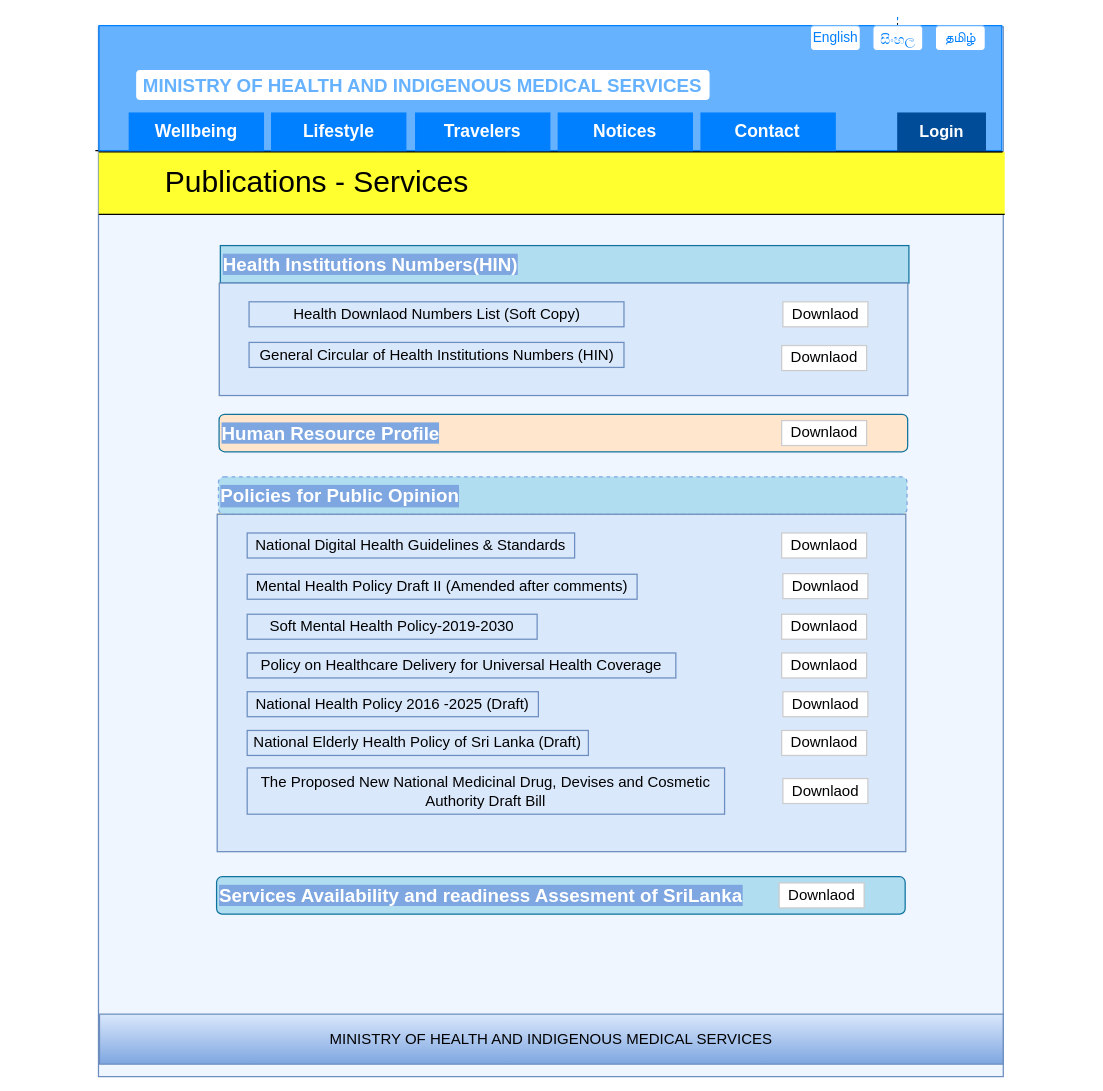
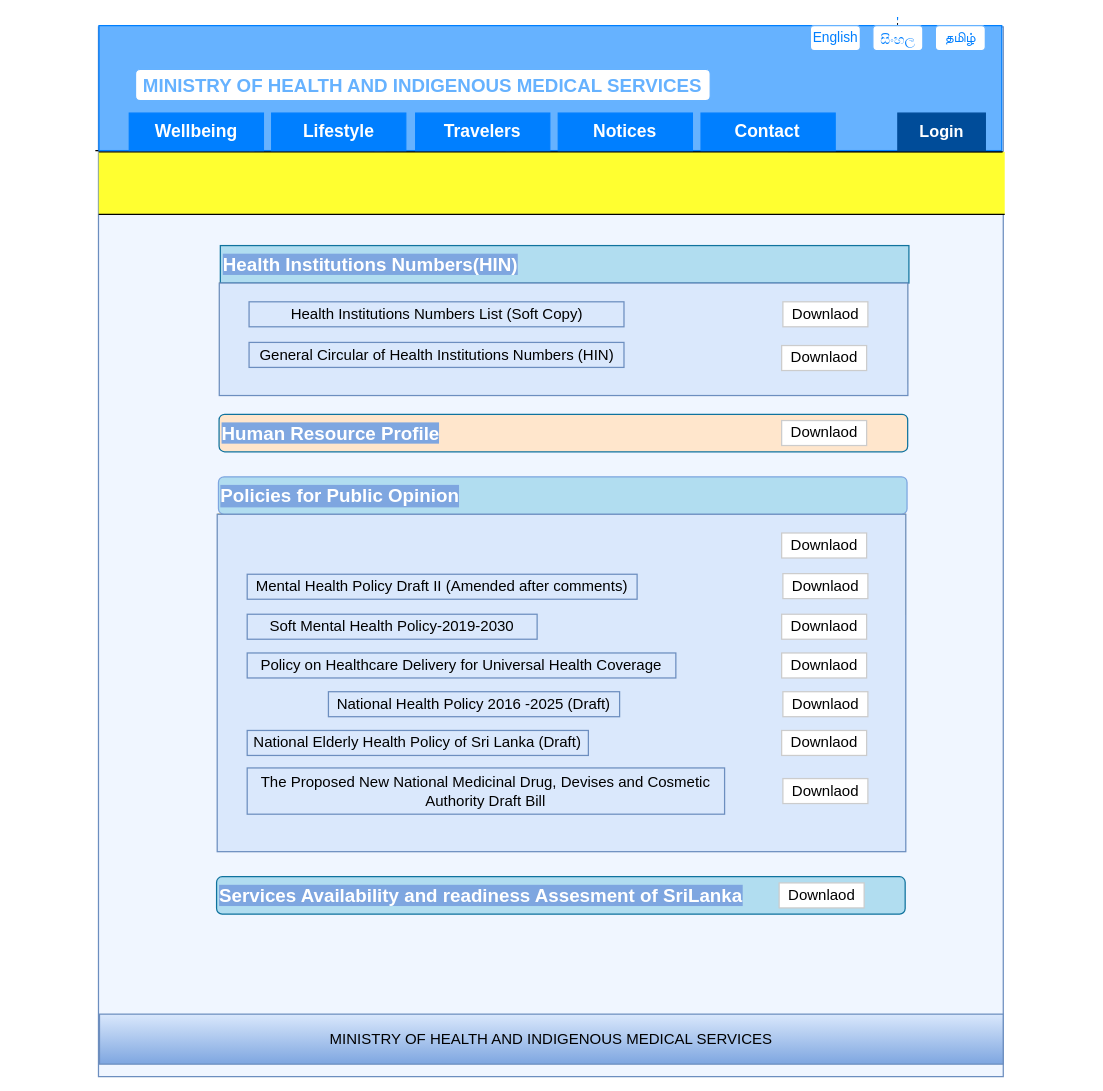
node "Publications - Services": removed
node "Health Downlaod Numbers List (Soft Copy)": label "Health Downlaod Numbers List (Soft Copy)" -> "Health Institutions Numbers List (Soft Copy)"
node "Policies for Public Opinion": style dashed -> solid
node "National Digital Health Guidelines & Standards": removed
node "National Health Policy 2016 -2025 (Draft)": moved (393, 704) -> (474, 704)
